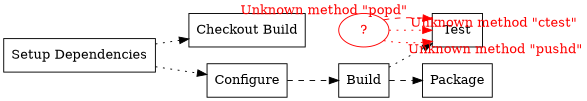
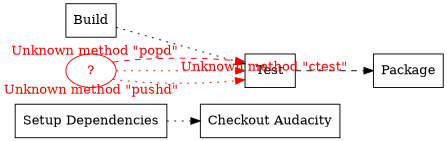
node "Checkout Build": label "Checkout Build" -> "Checkout Audacity"
node "Configure": removed
edge "Build" -> "Package": now "Test" -> "Package"
